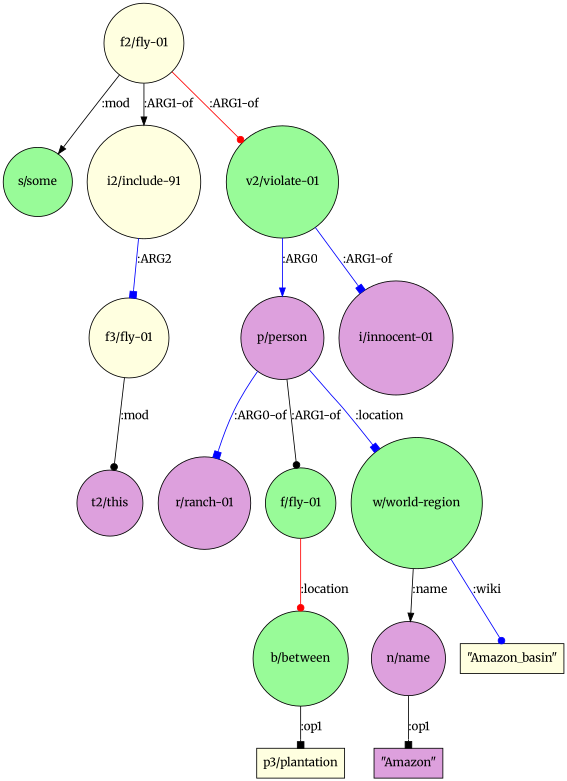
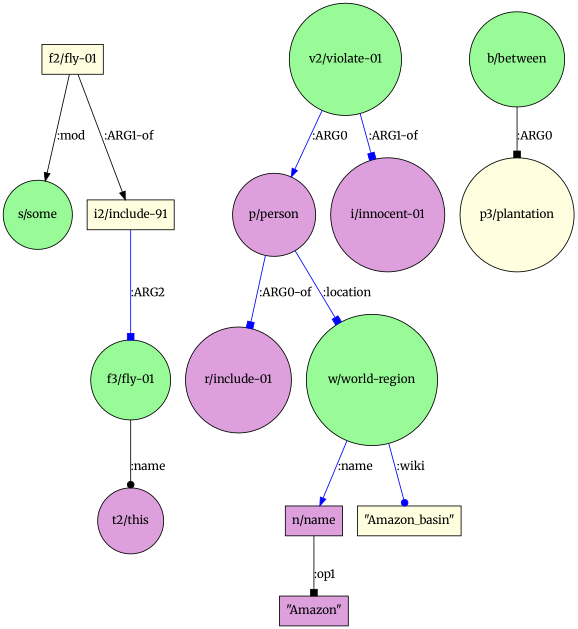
node "f2/fly-01": shape circle -> box
edge "f2/fly-01" -> "v2/violate-01": removed, label ":ARG1-of"
node "i2/include-91": shape circle -> box
node "f3/fly-01": fillcolor lightyellow -> palegreen
edge "f3/fly-01" -> "t2/this": label ":mod" -> ":name"
node "r/ranch-01": label "r/ranch-01" -> "r/include-01"
node "f/fly-01": removed
edge "w/world-region" -> "n/name": color black -> blue
node "n/name": shape circle -> box
edge "b/between" -> "p3/plantation": label ":op1" -> ":ARG0"
node "p3/plantation": shape box -> circle
